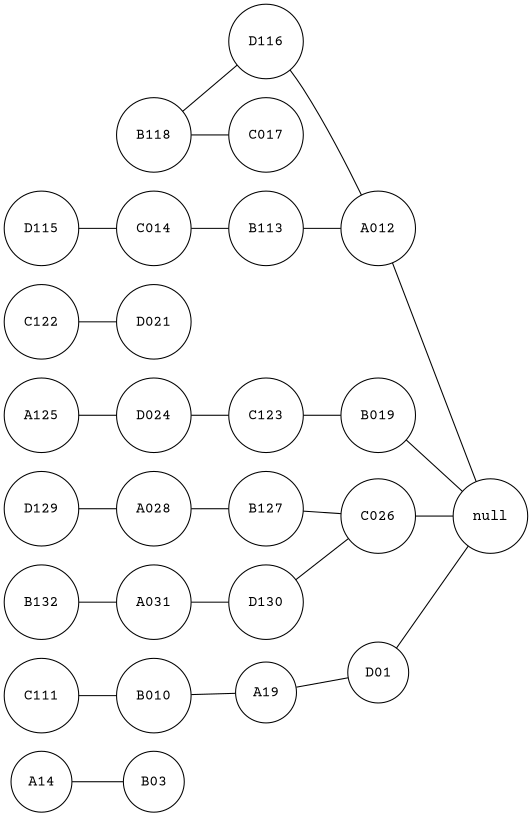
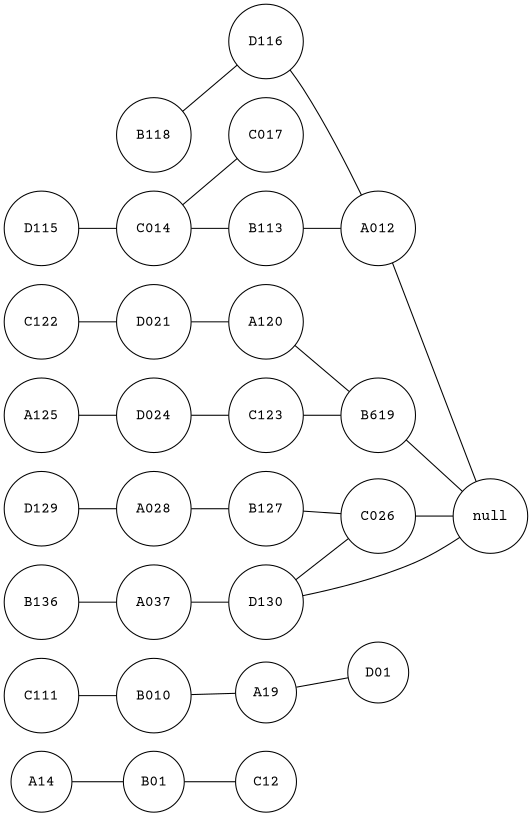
edge "B118" -- "C017": now "C014" -- "C017"
node "A120": added
node "B019": label "B019" -> "B619"
edge "null" -- "D01": now "null" -- "D130"
node "B132": label "B132" -> "B136"
node "A031": label "A031" -> "A037"
node "B03": label "B03" -> "B01"
node "C12": added
